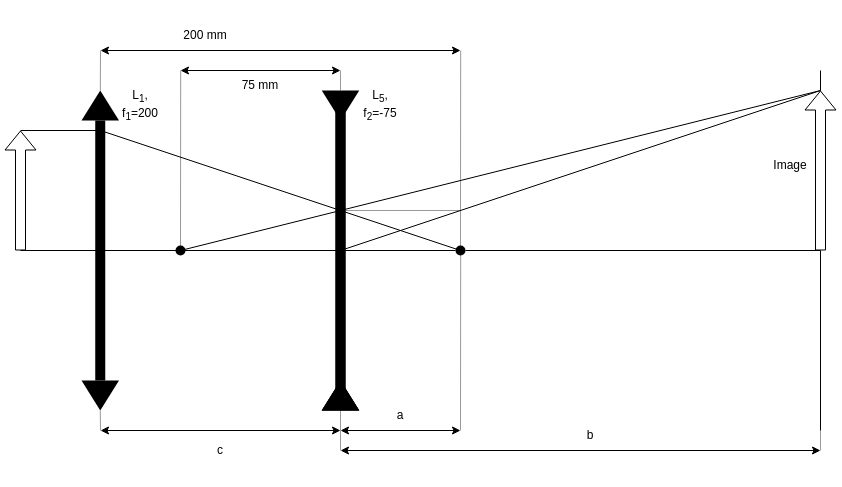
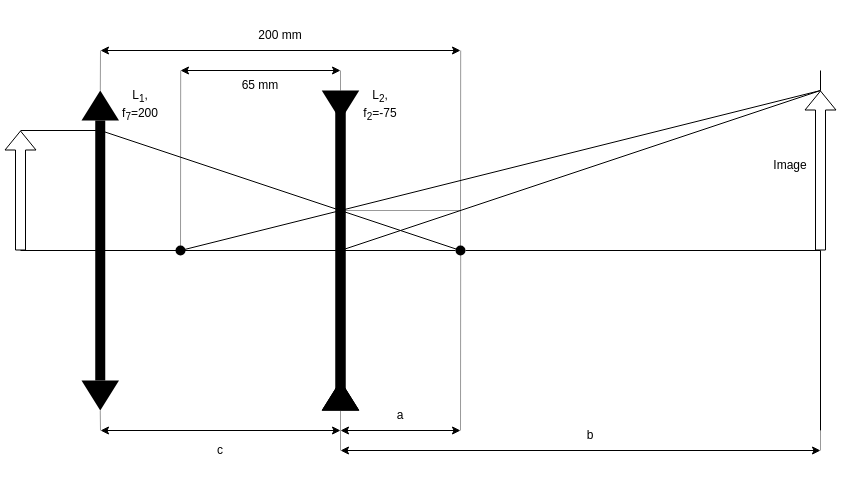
node "200 mm": moved (206, 36) -> (281, 36)
node "75 mm": label "75 mm" -> "65 mm"
node "L1, f1=200": label "L1, f1=200" -> "L1, f7=200"
node "L5, f2=-75": label "L5, f2=-75" -> "L2, f2=-75"
